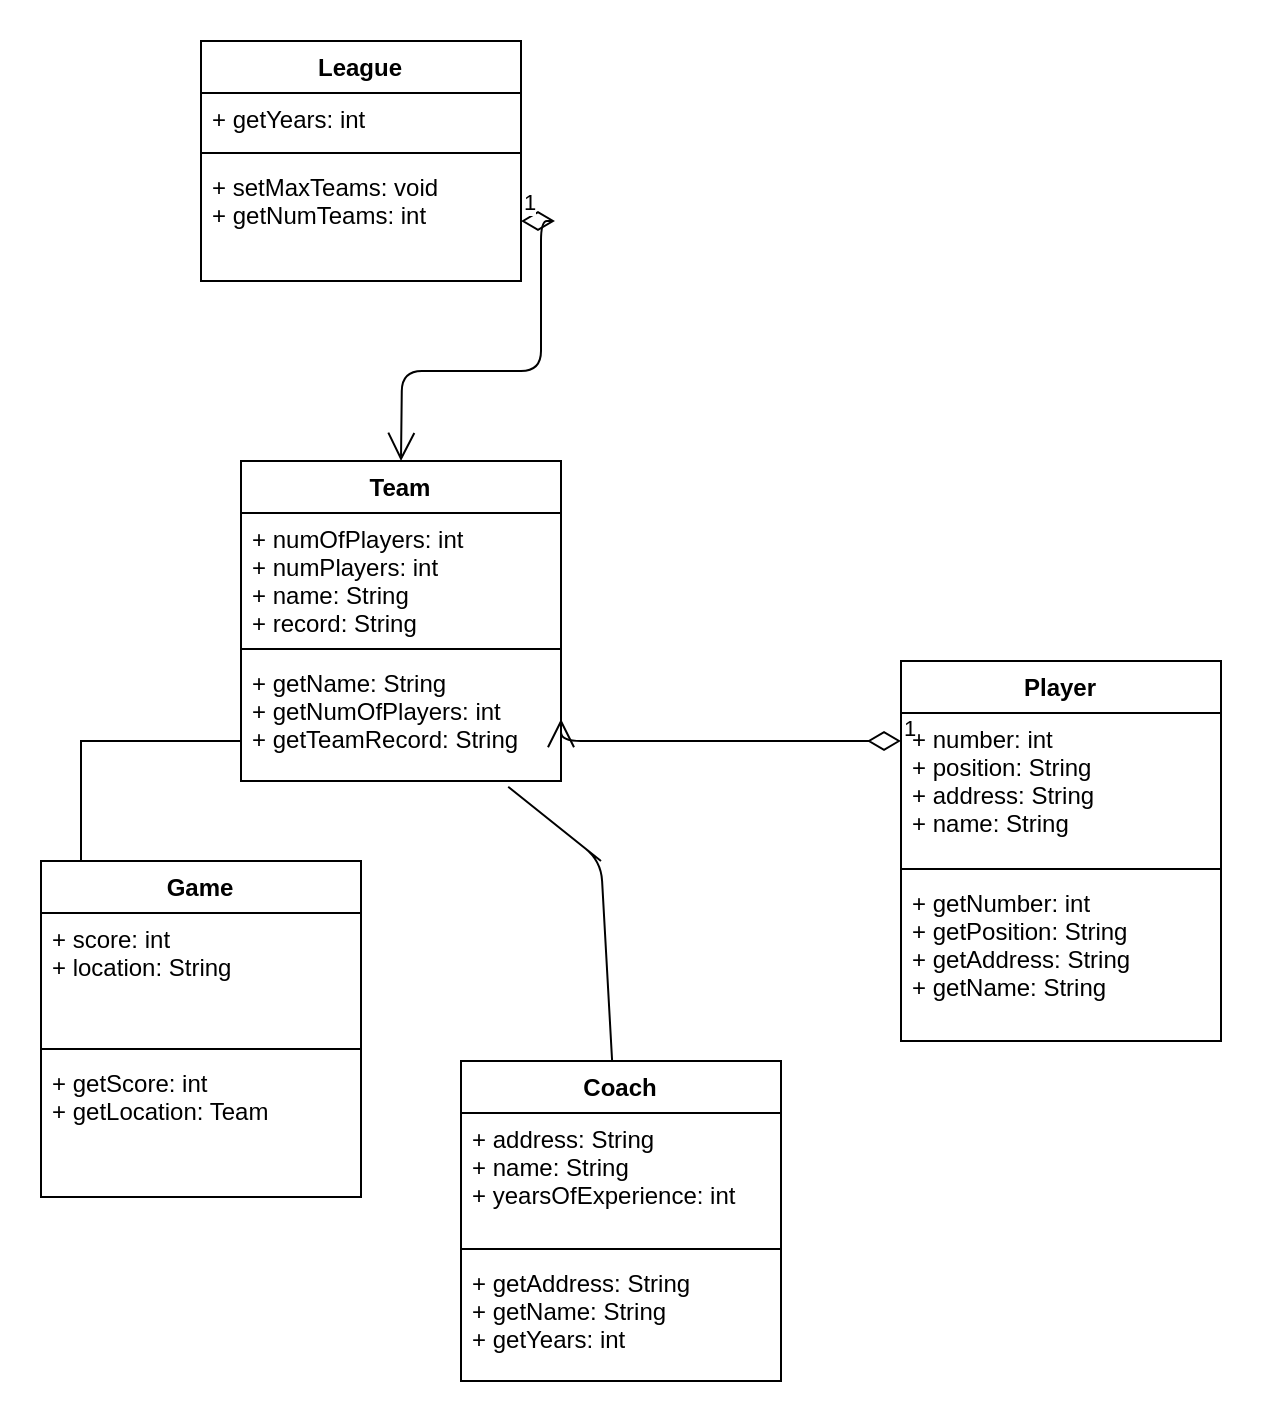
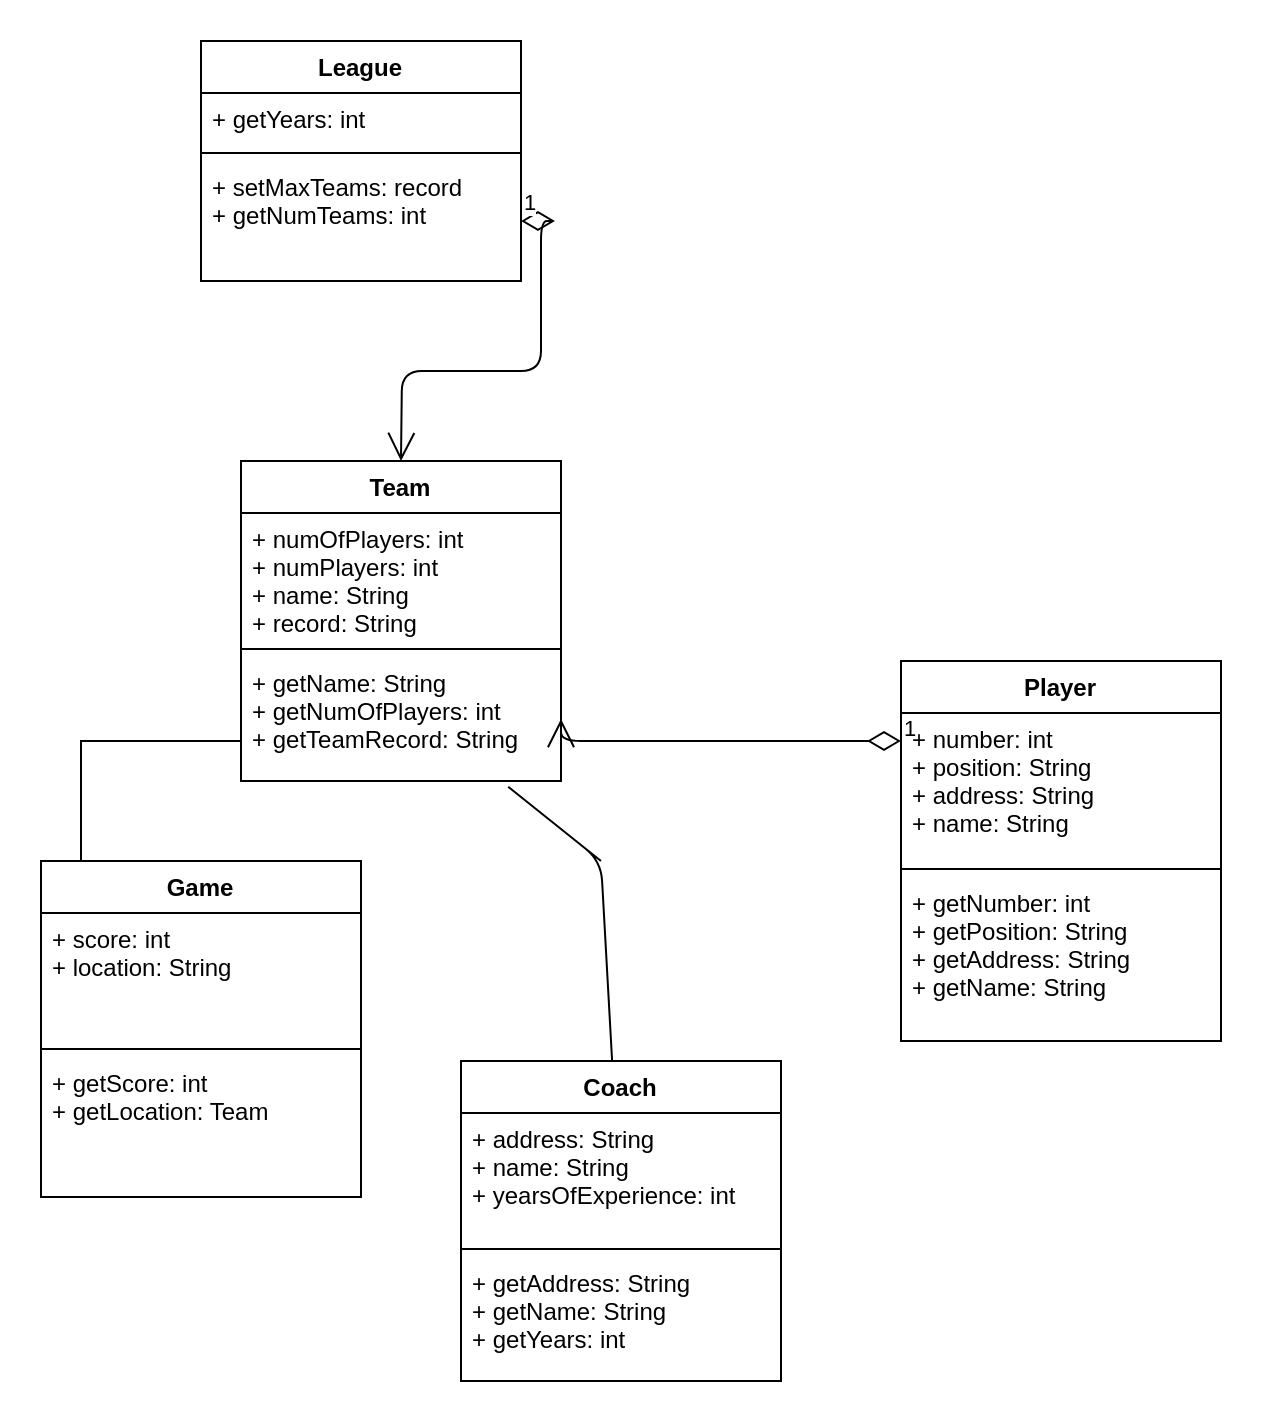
node "+ setMaxTeams: void + getNumTeams: int": label "+ setMaxTeams: void + getNumTeams: int" -> "+ setMaxTeams: record + getNumTeams: int"
